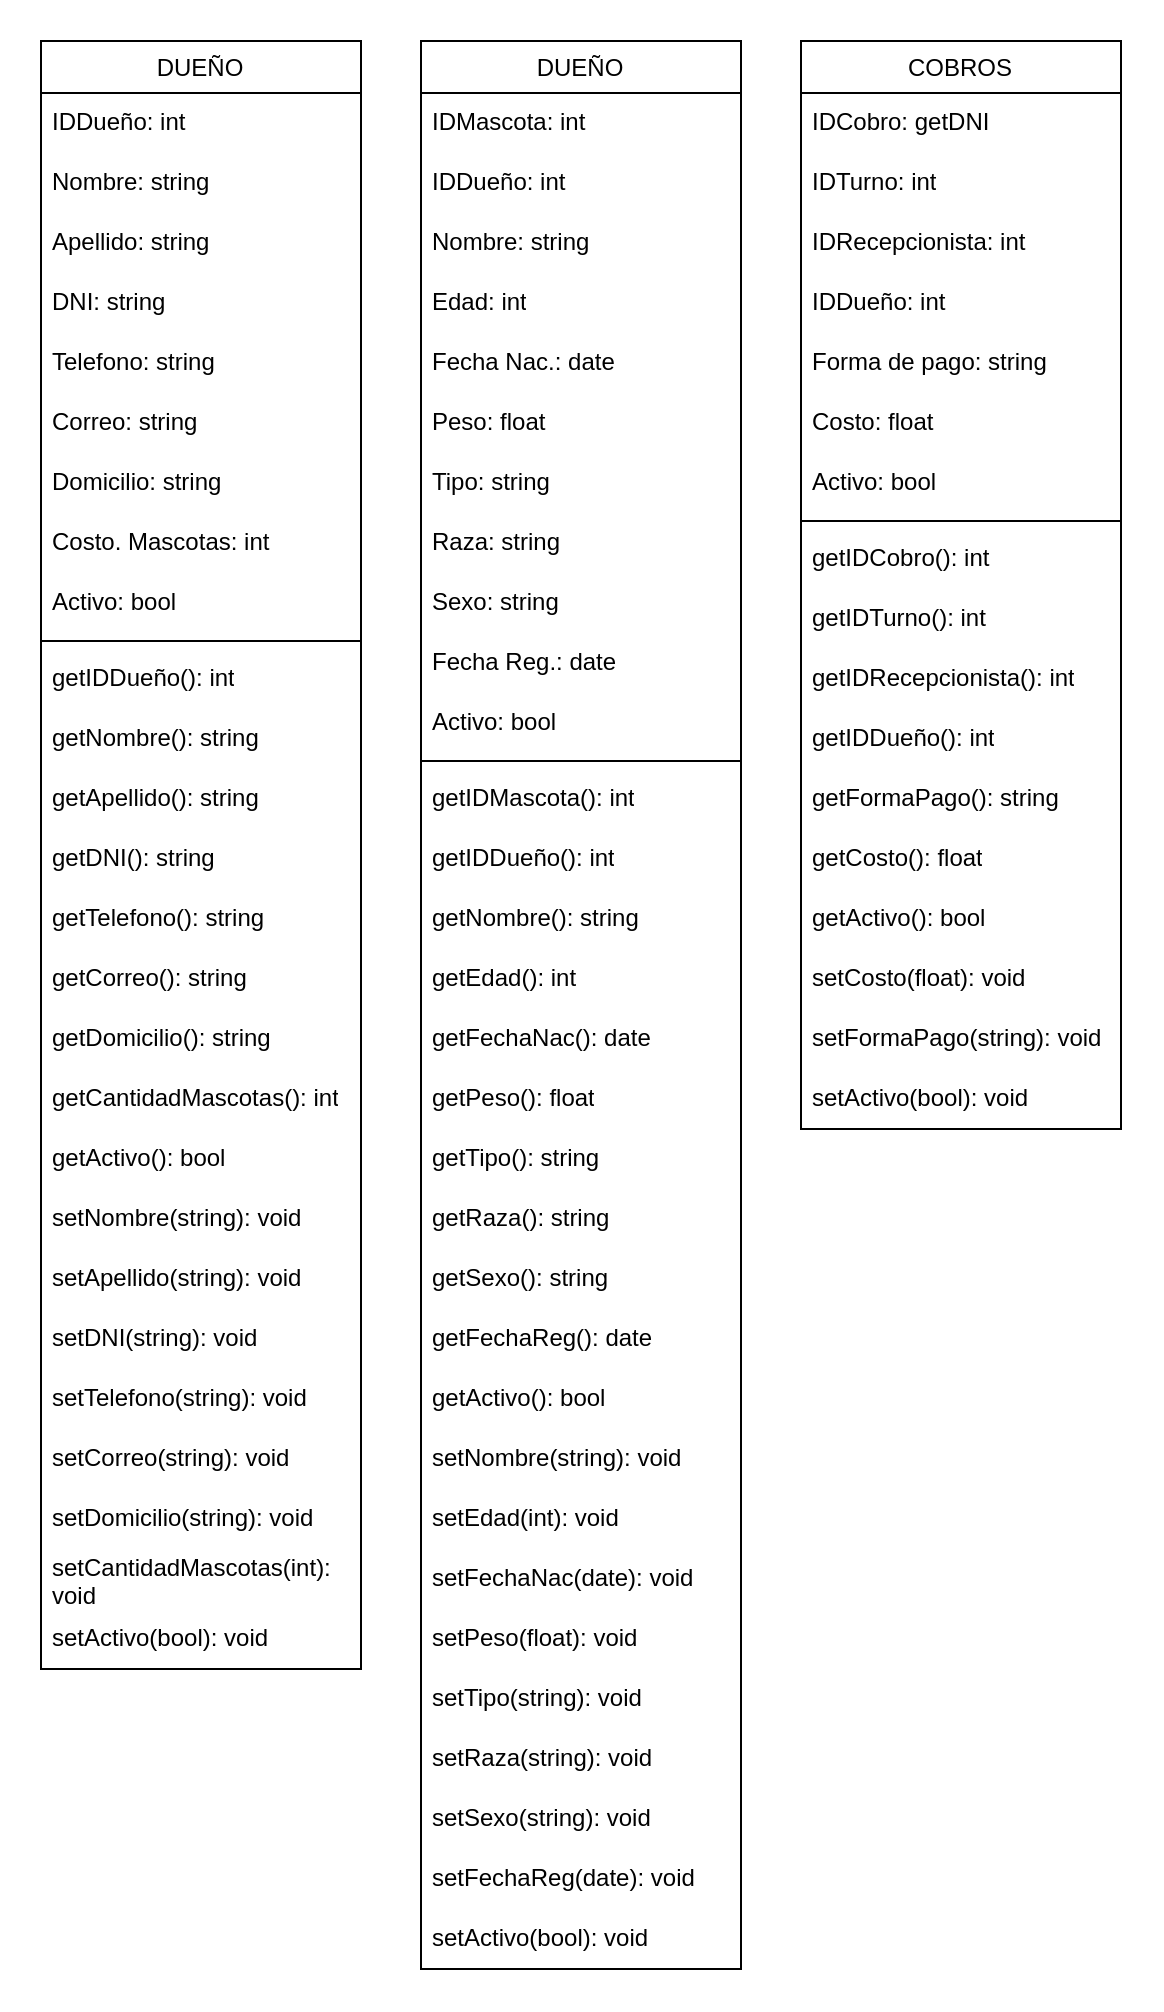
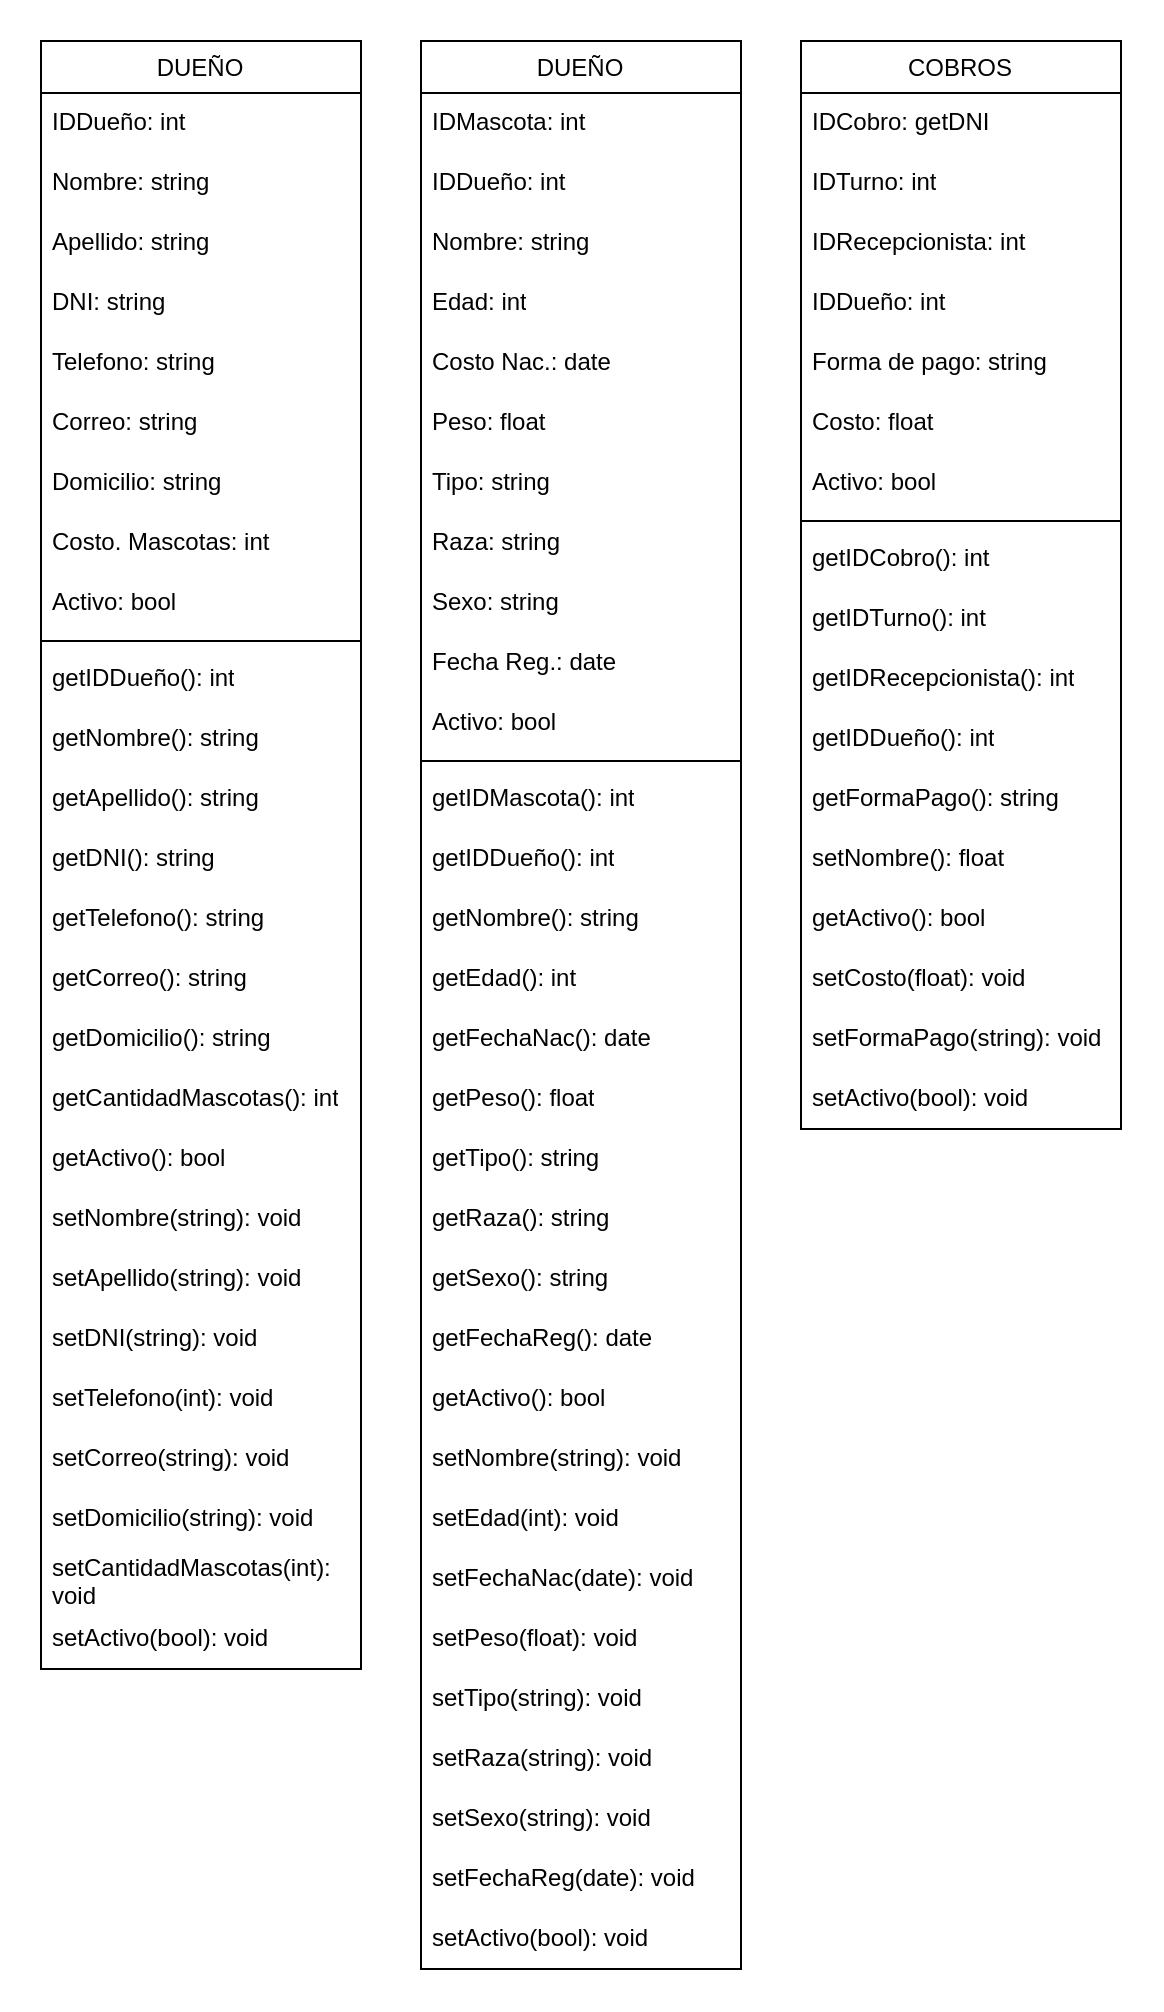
node "Fecha Nac.: date": label "Fecha Nac.: date" -> "Costo Nac.: date"
node "getCosto(): float": label "getCosto(): float" -> "setNombre(): float"
node "setTelefono(string): void": label "setTelefono(string): void" -> "setTelefono(int): void"
